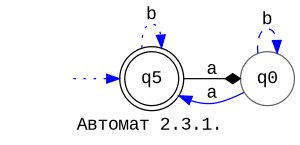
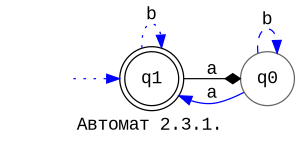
node "q5": label "q5" -> "q1"
